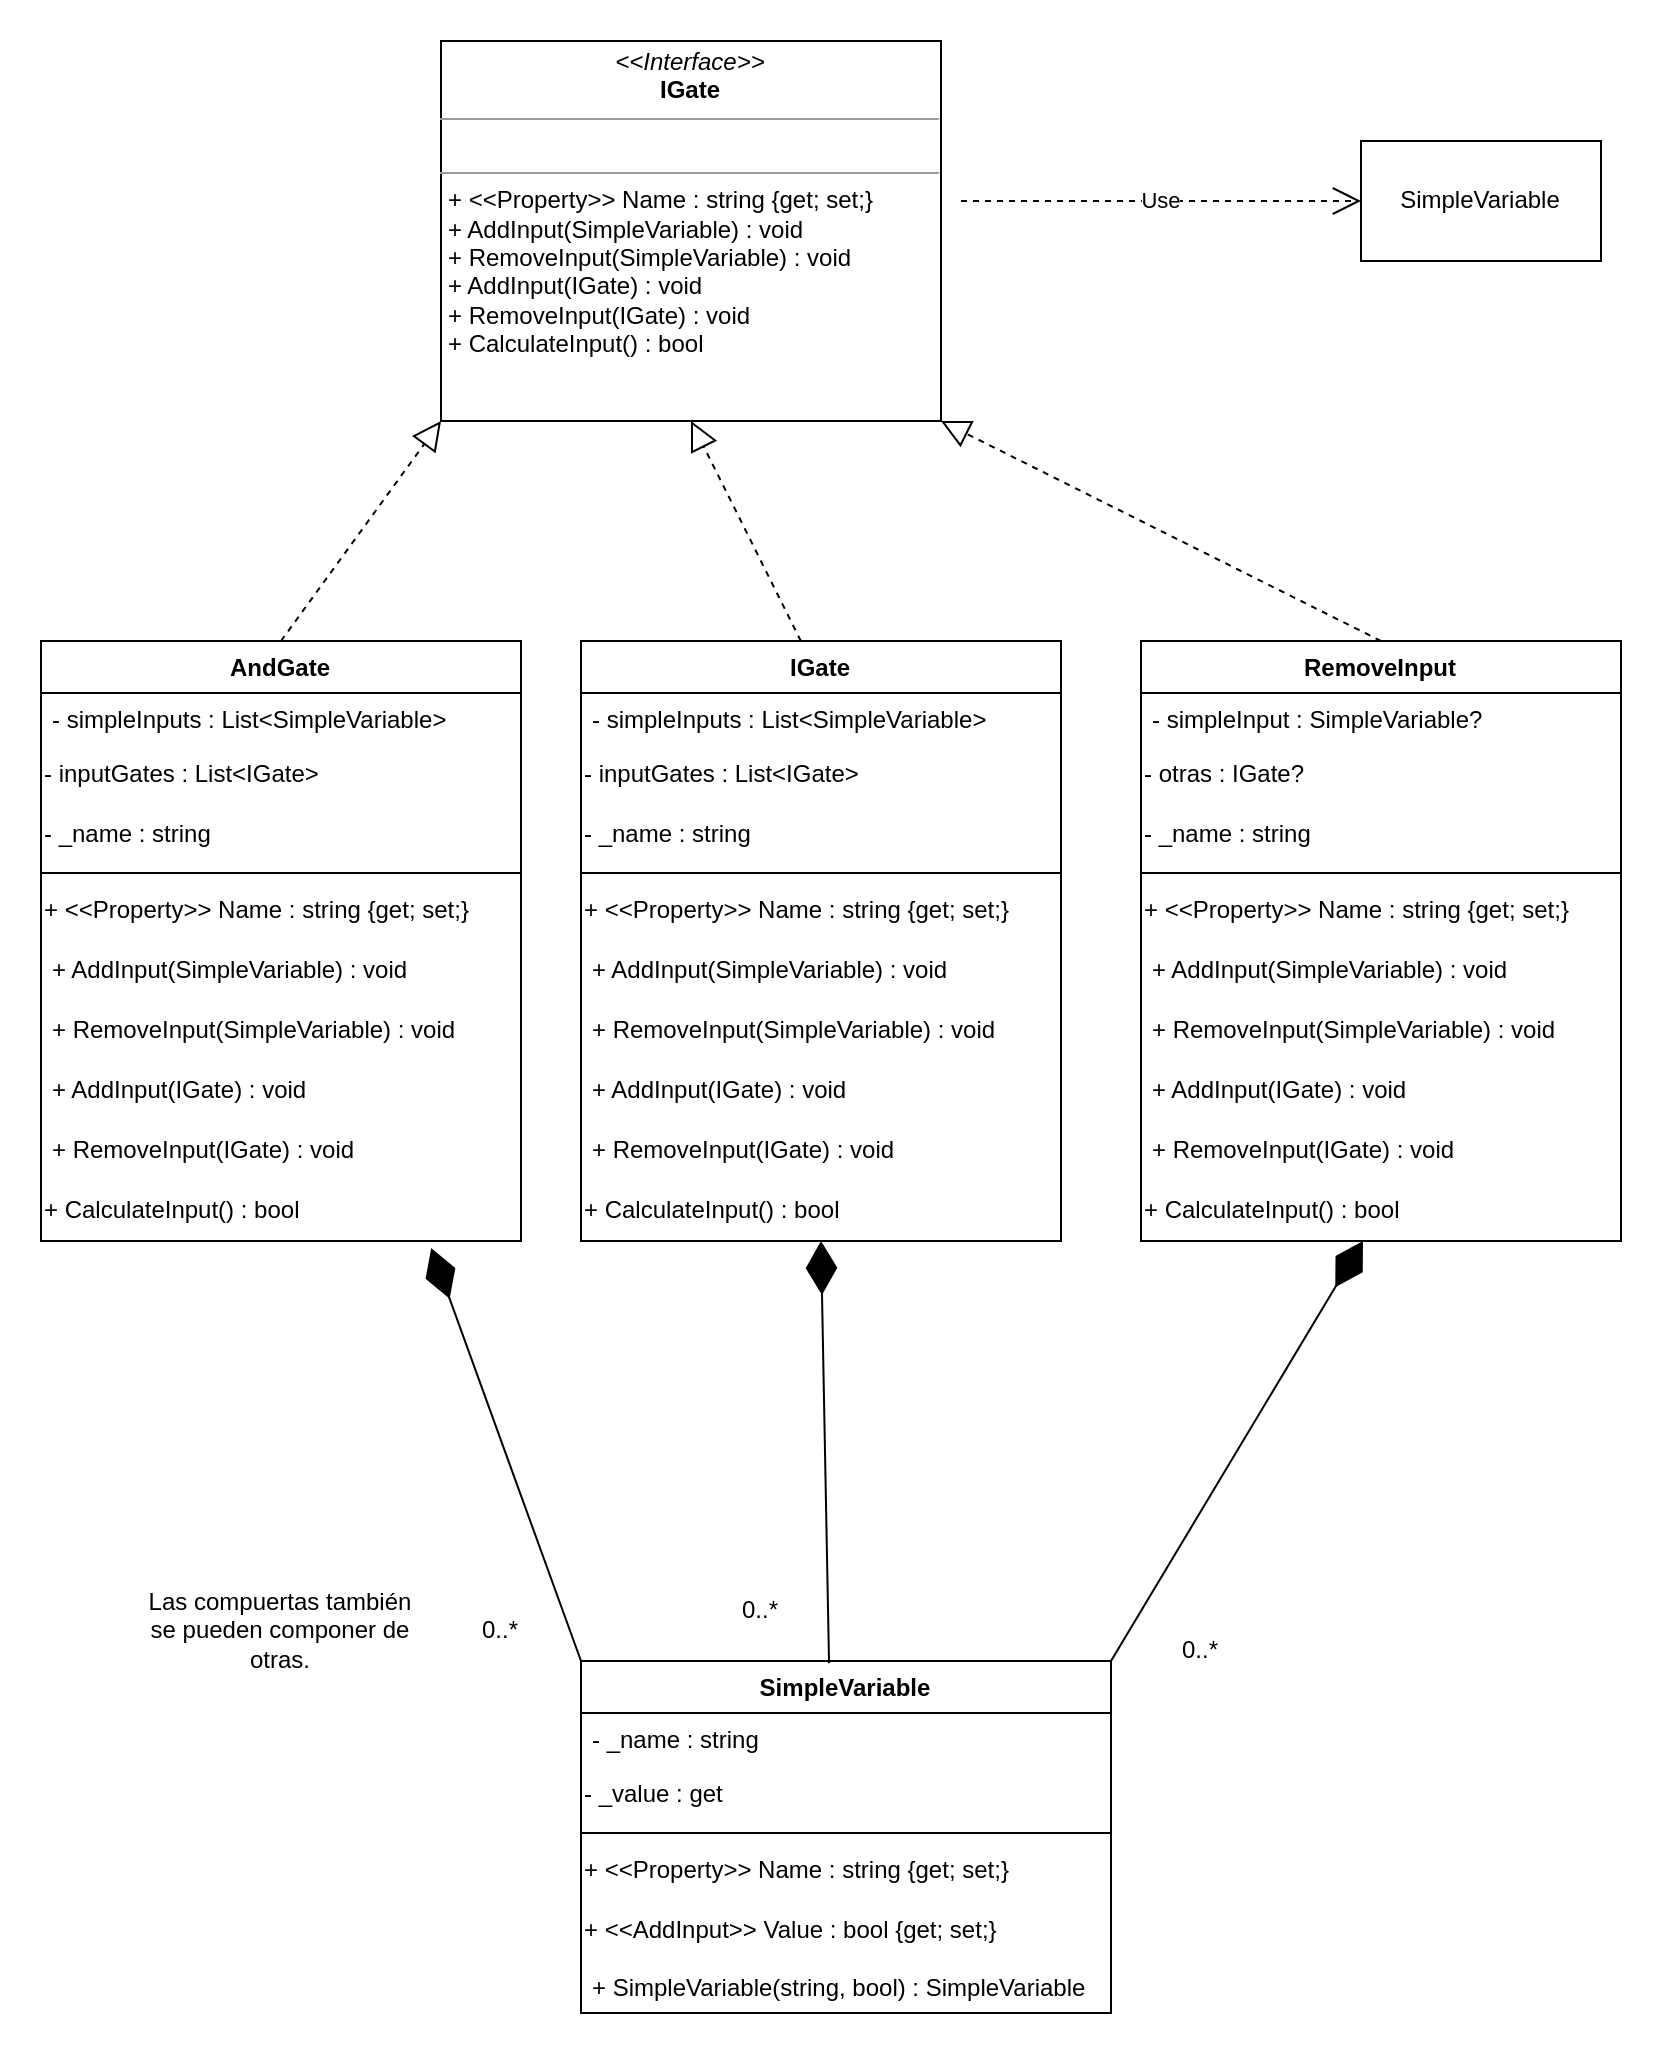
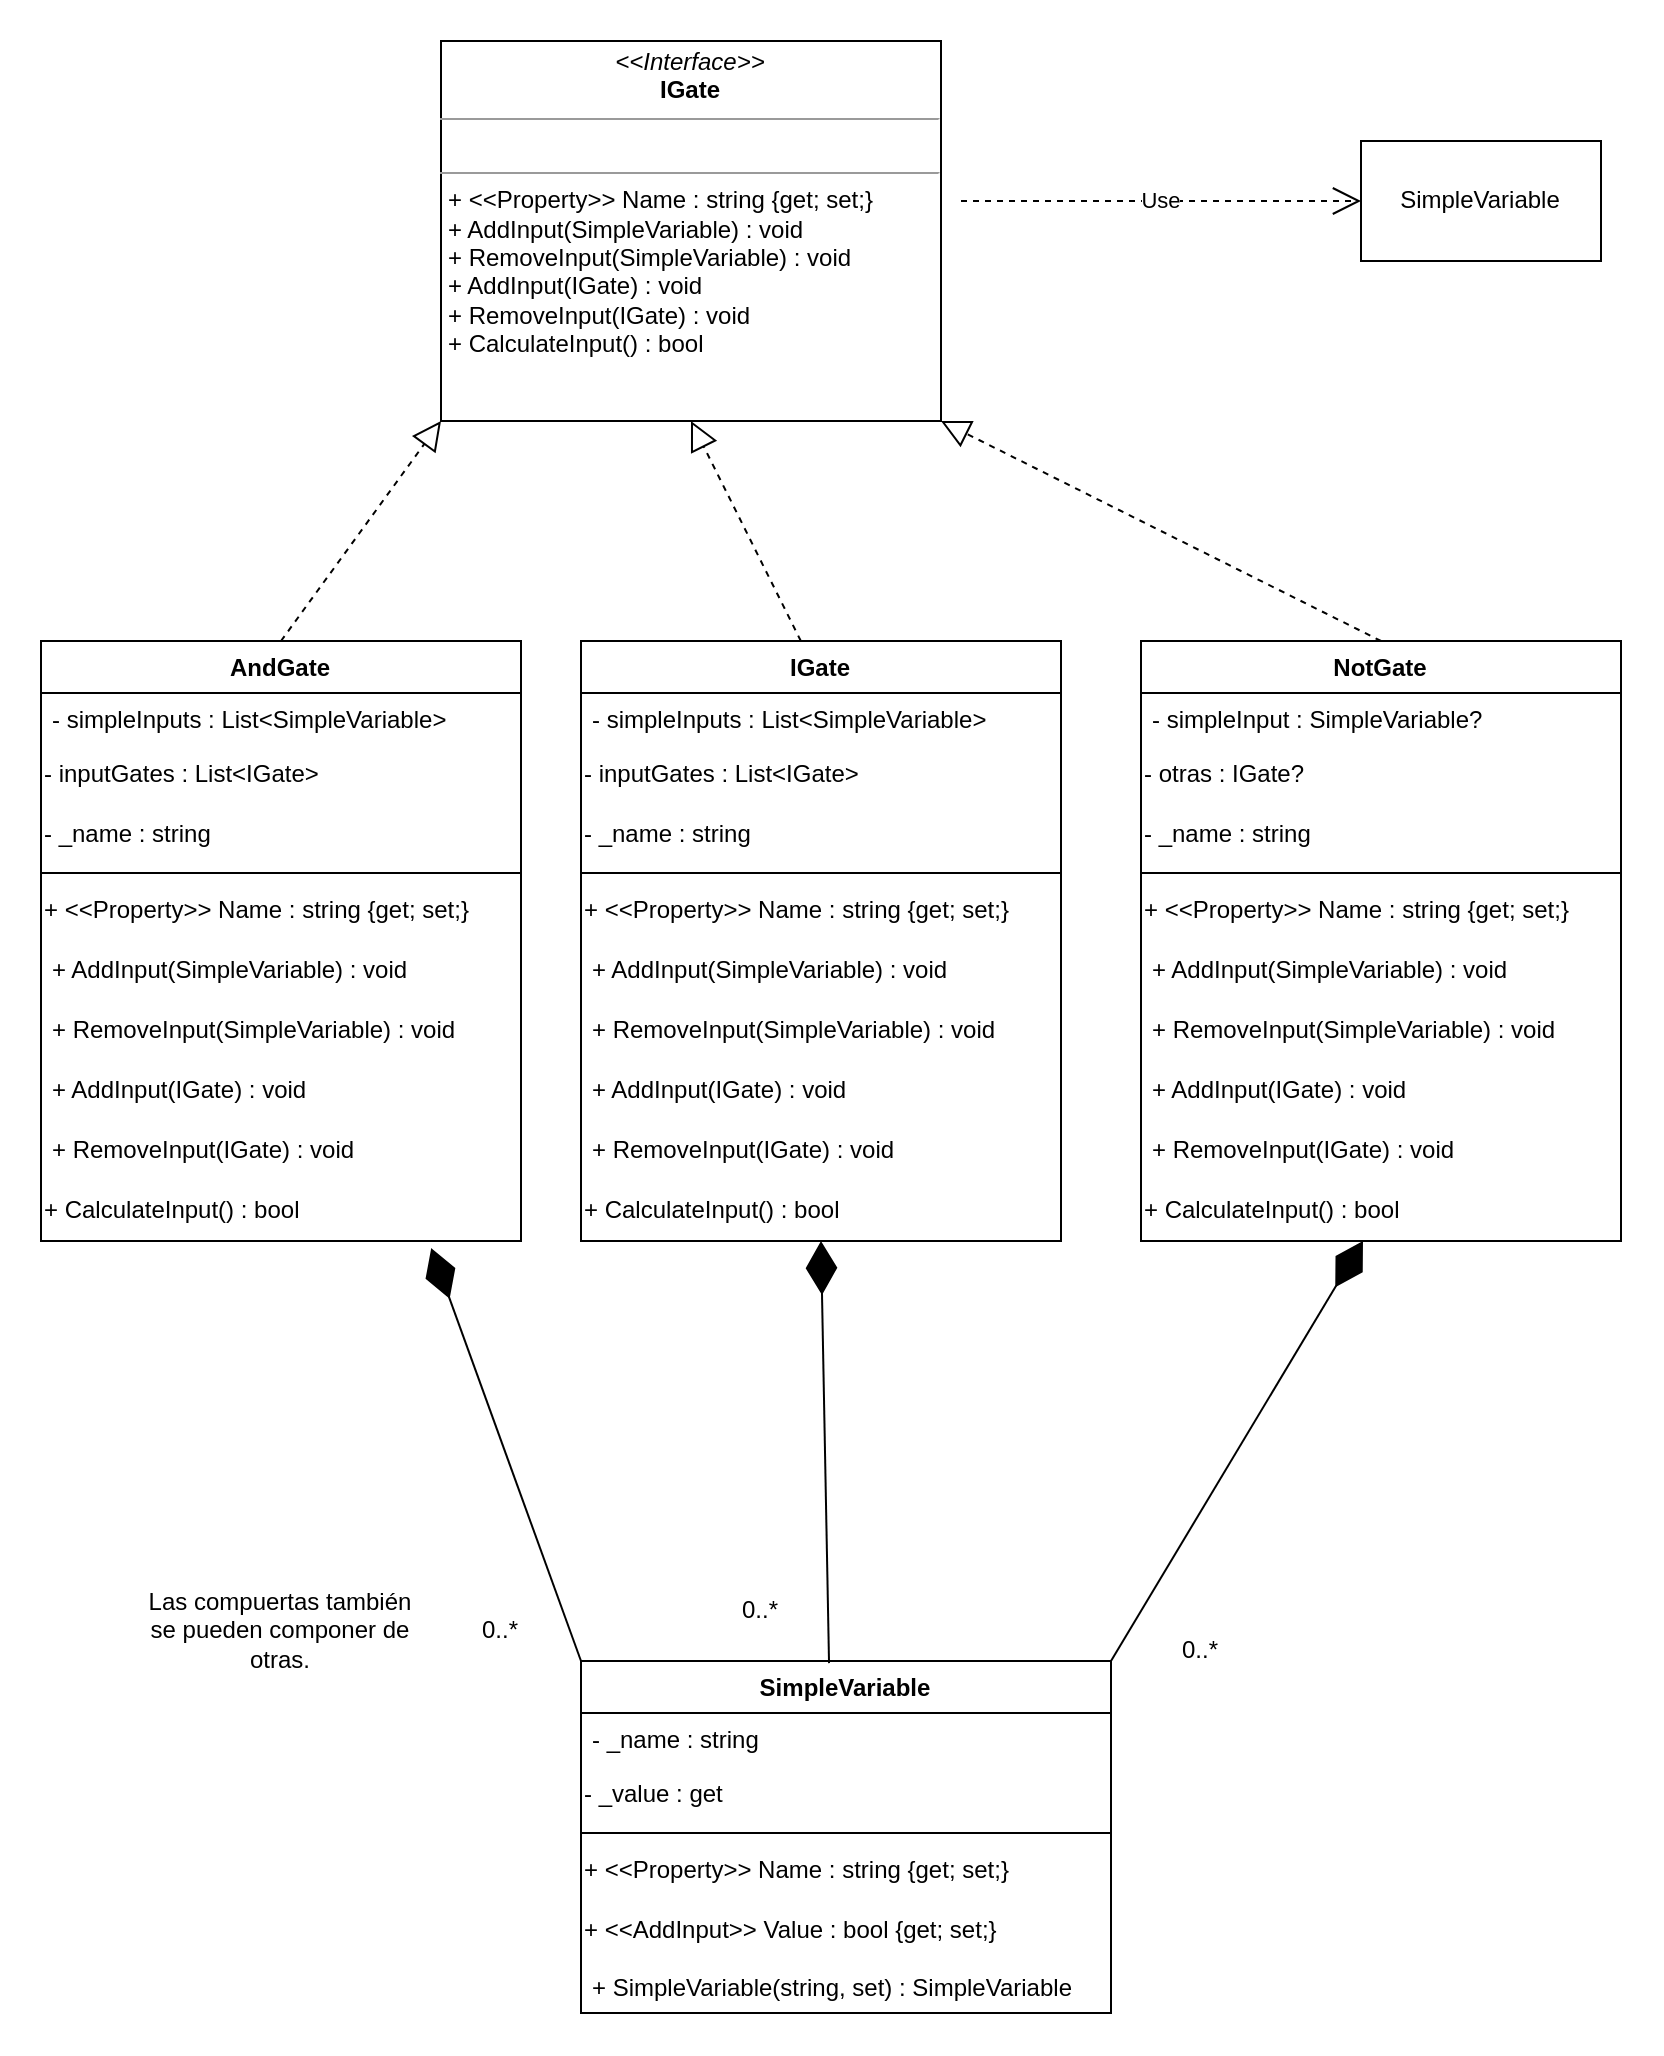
node "RemoveInput": label "RemoveInput" -> "NotGate"
node "+ SimpleVariable(string, bool) : SimpleVariable": label "+ SimpleVariable(string, bool) : SimpleVariable" -> "+ SimpleVariable(string, set) : SimpleVariable"
